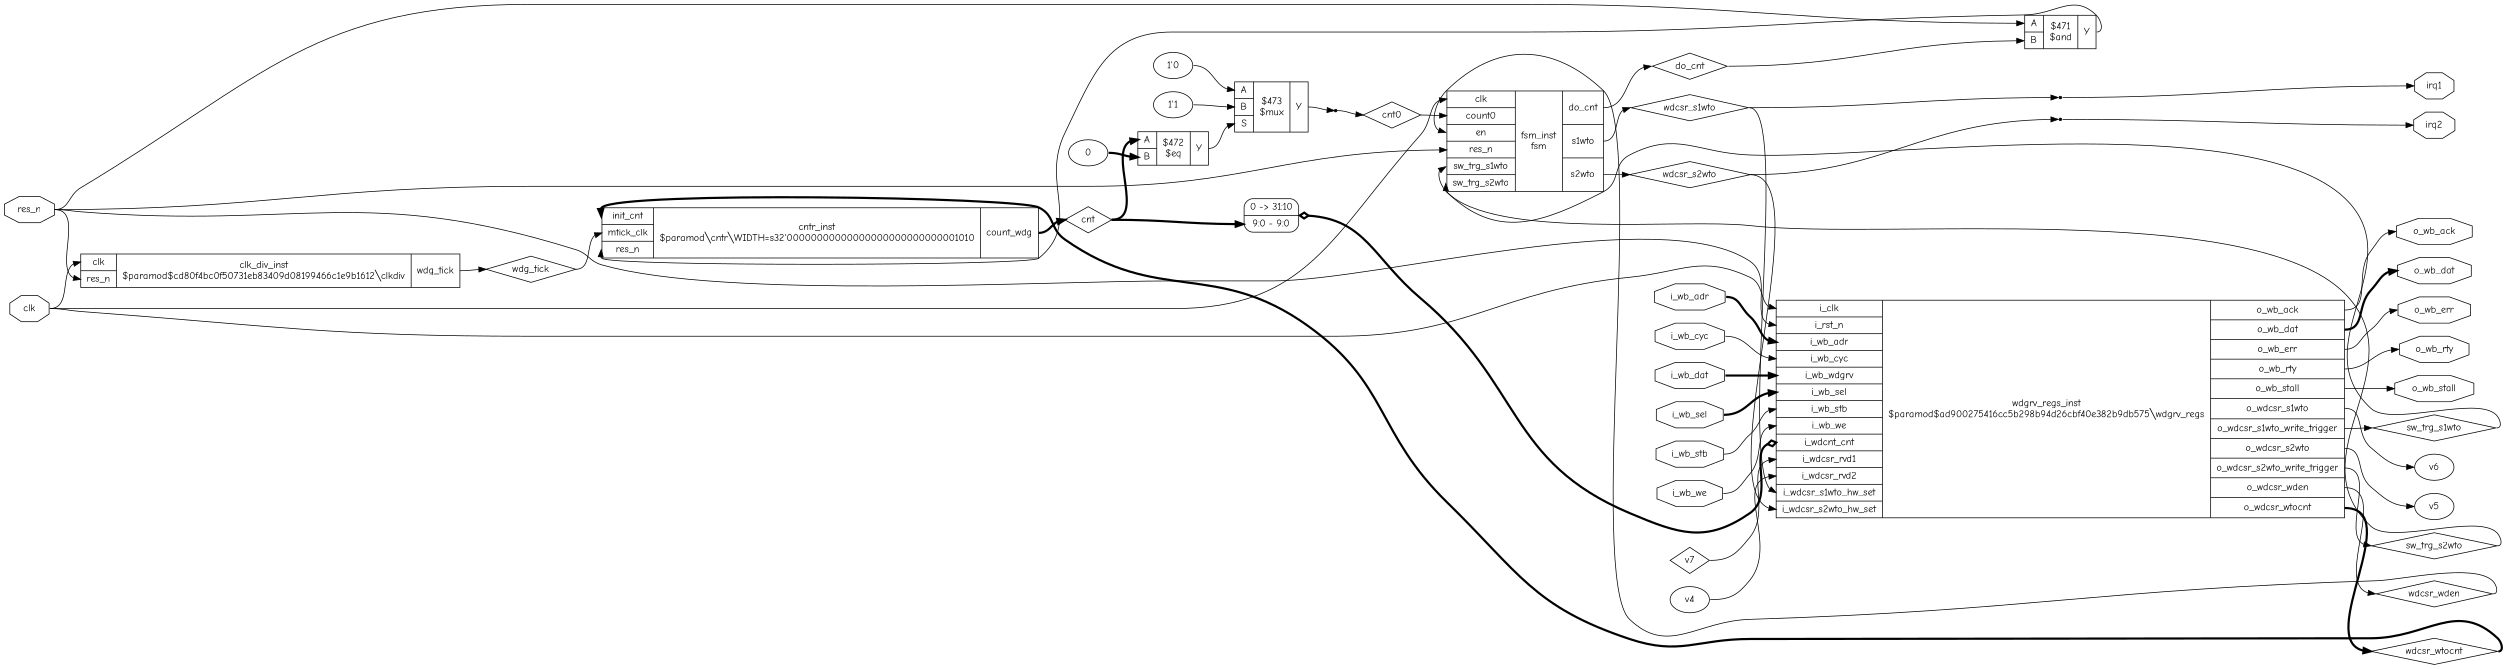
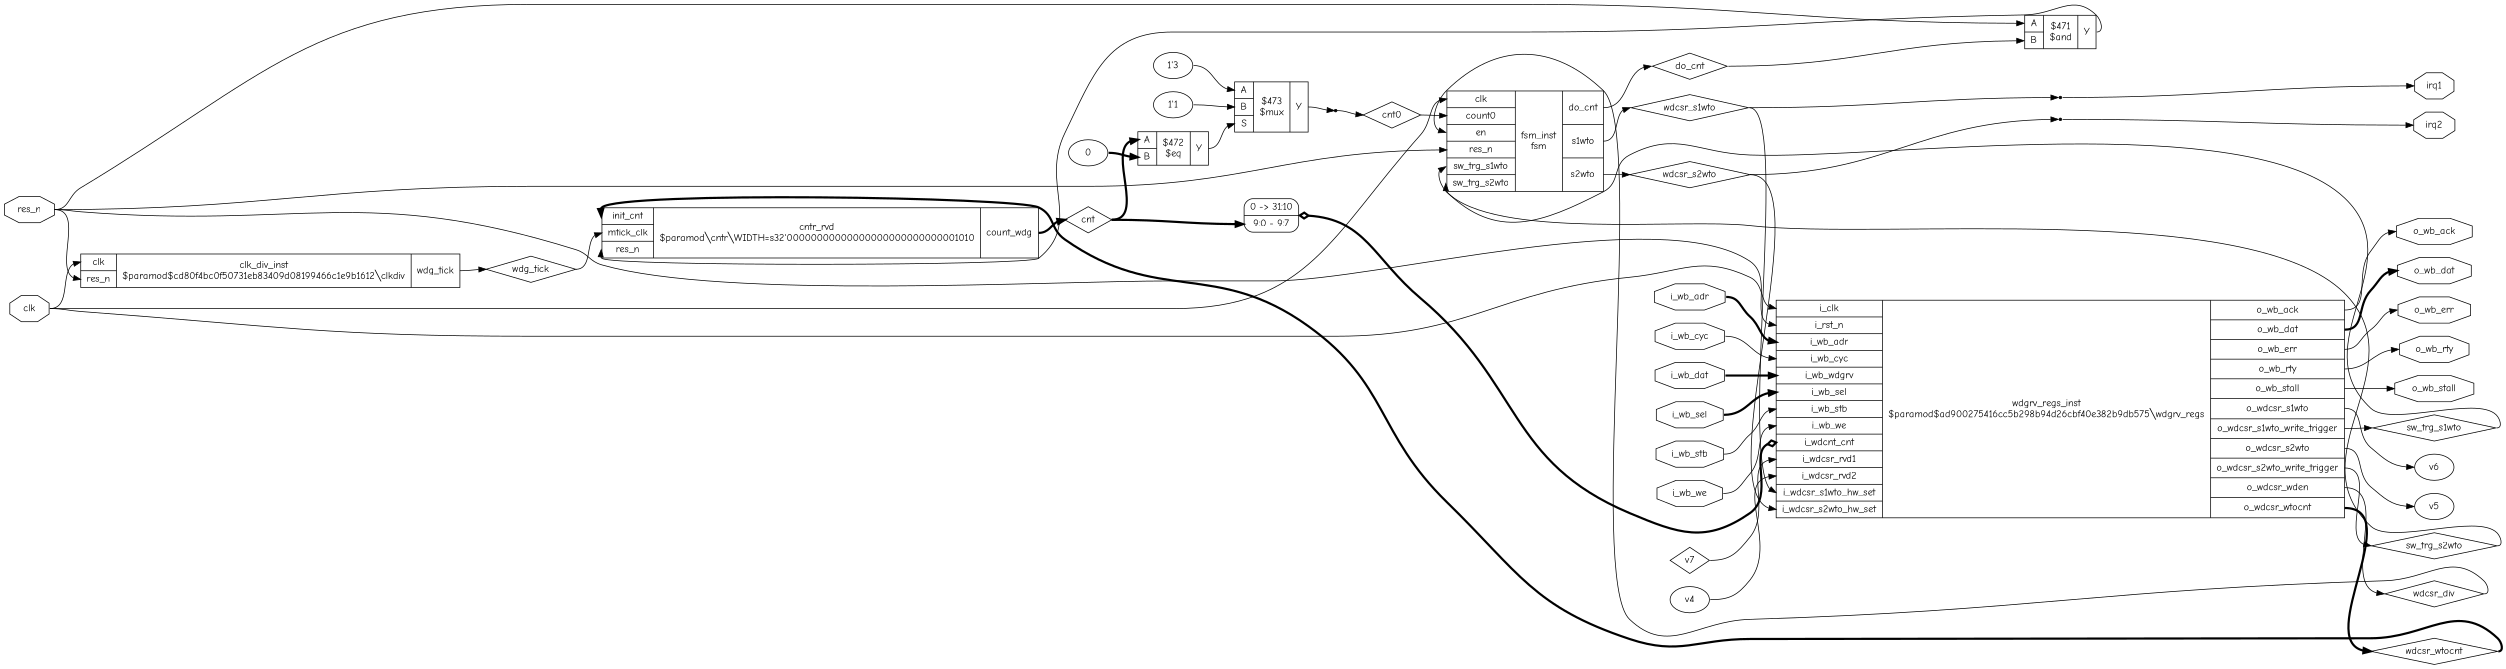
node "1'0": label "1'0" -> "1'3"
node "0 -> 31:10": text "9:0 - 9:0" -> "9:0 - 9:7"
node "init_cnt": text "cntr_inst" -> "cntr_rvd"
node "wdcsr_wden": label "wdcsr_wden" -> "wdcsr_div"
